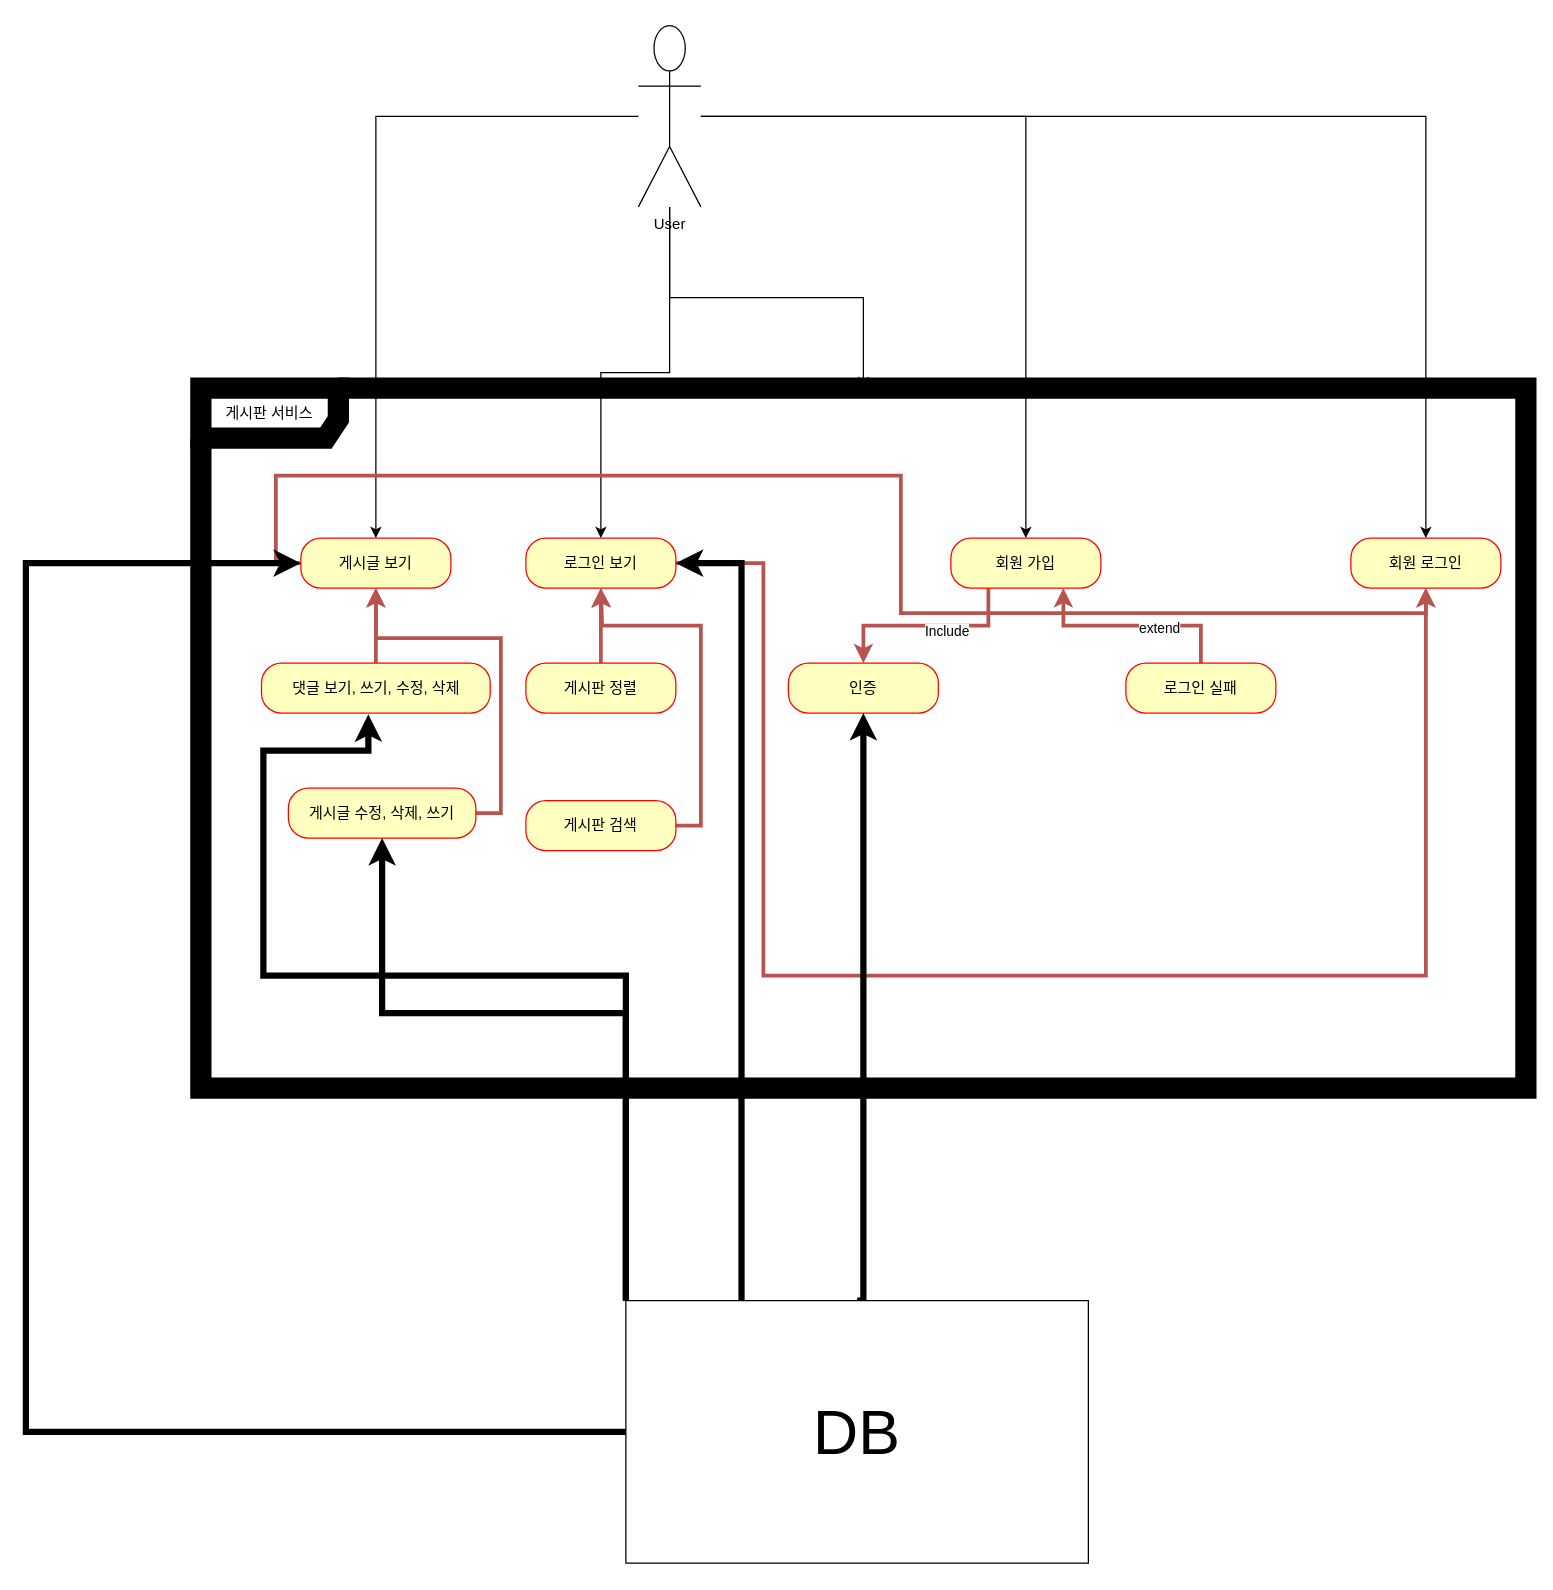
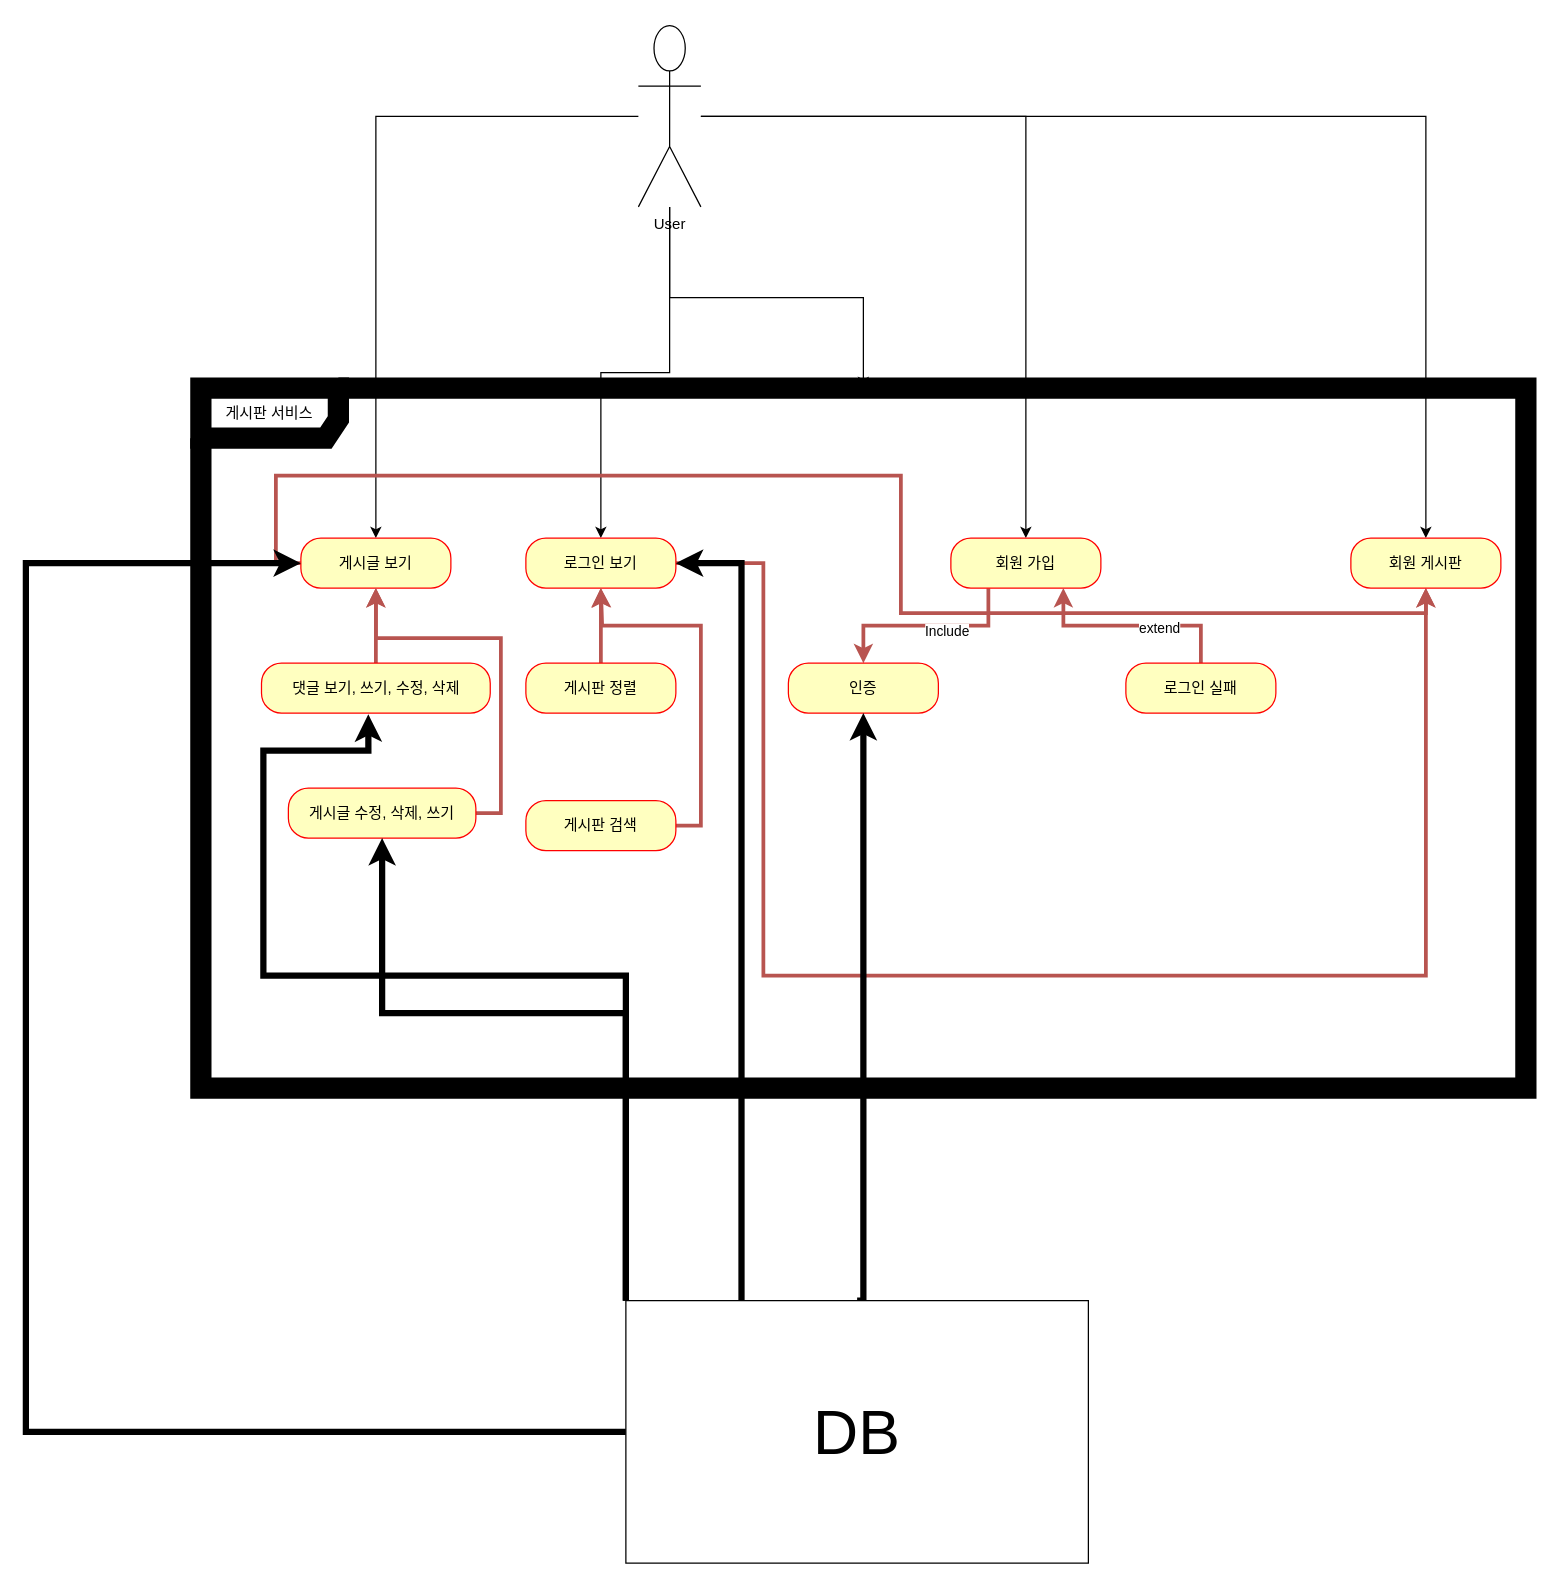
node "회원 로그인": label "회원 로그인" -> "회원 게시판"
